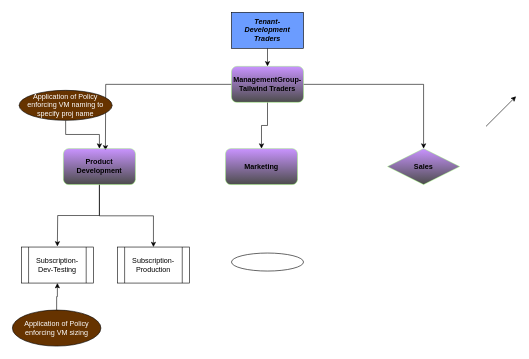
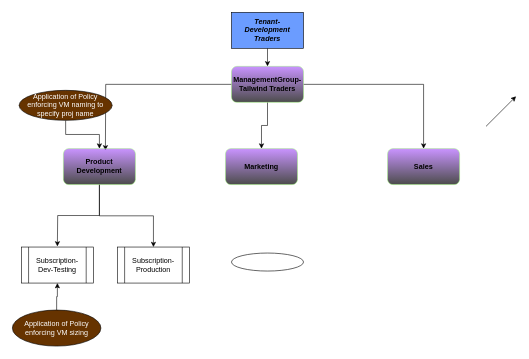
node "Sales": shape diamond -> rounded rectangle
